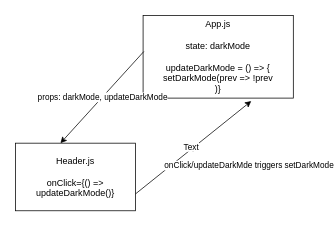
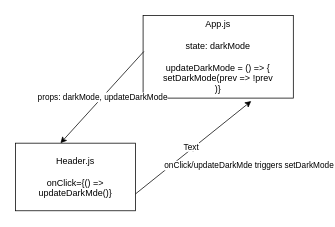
node "Header.js onClick={() => updateDarkMode()}": label "Header.js onClick={() => updateDarkMode()}" -> "Header.js onClick={() => updateDarkMde()}"
